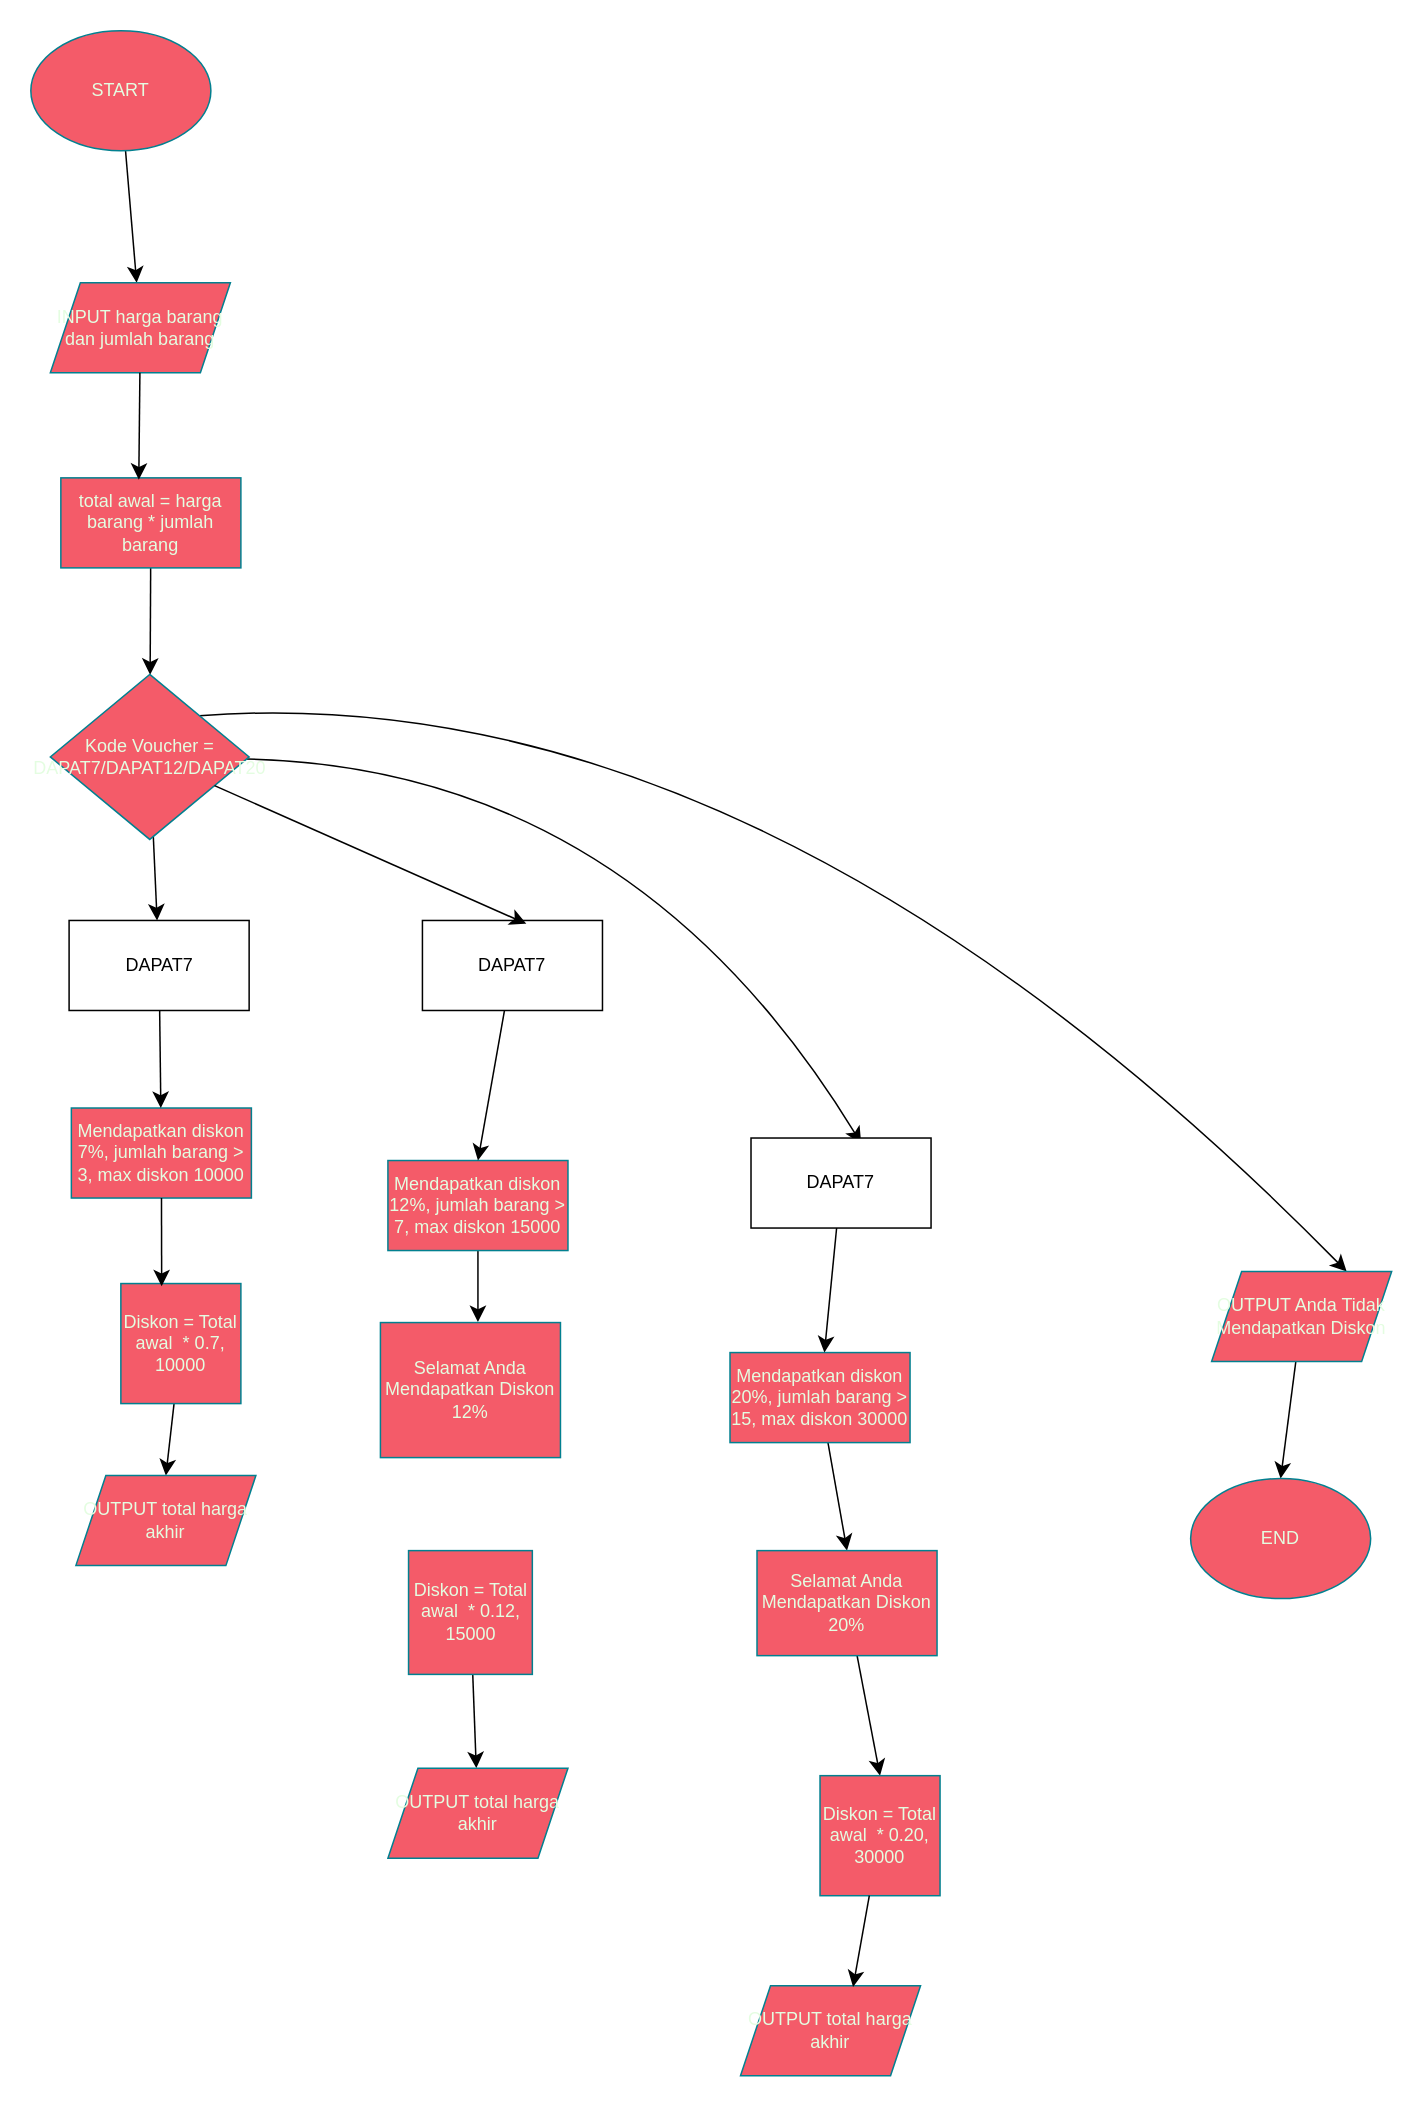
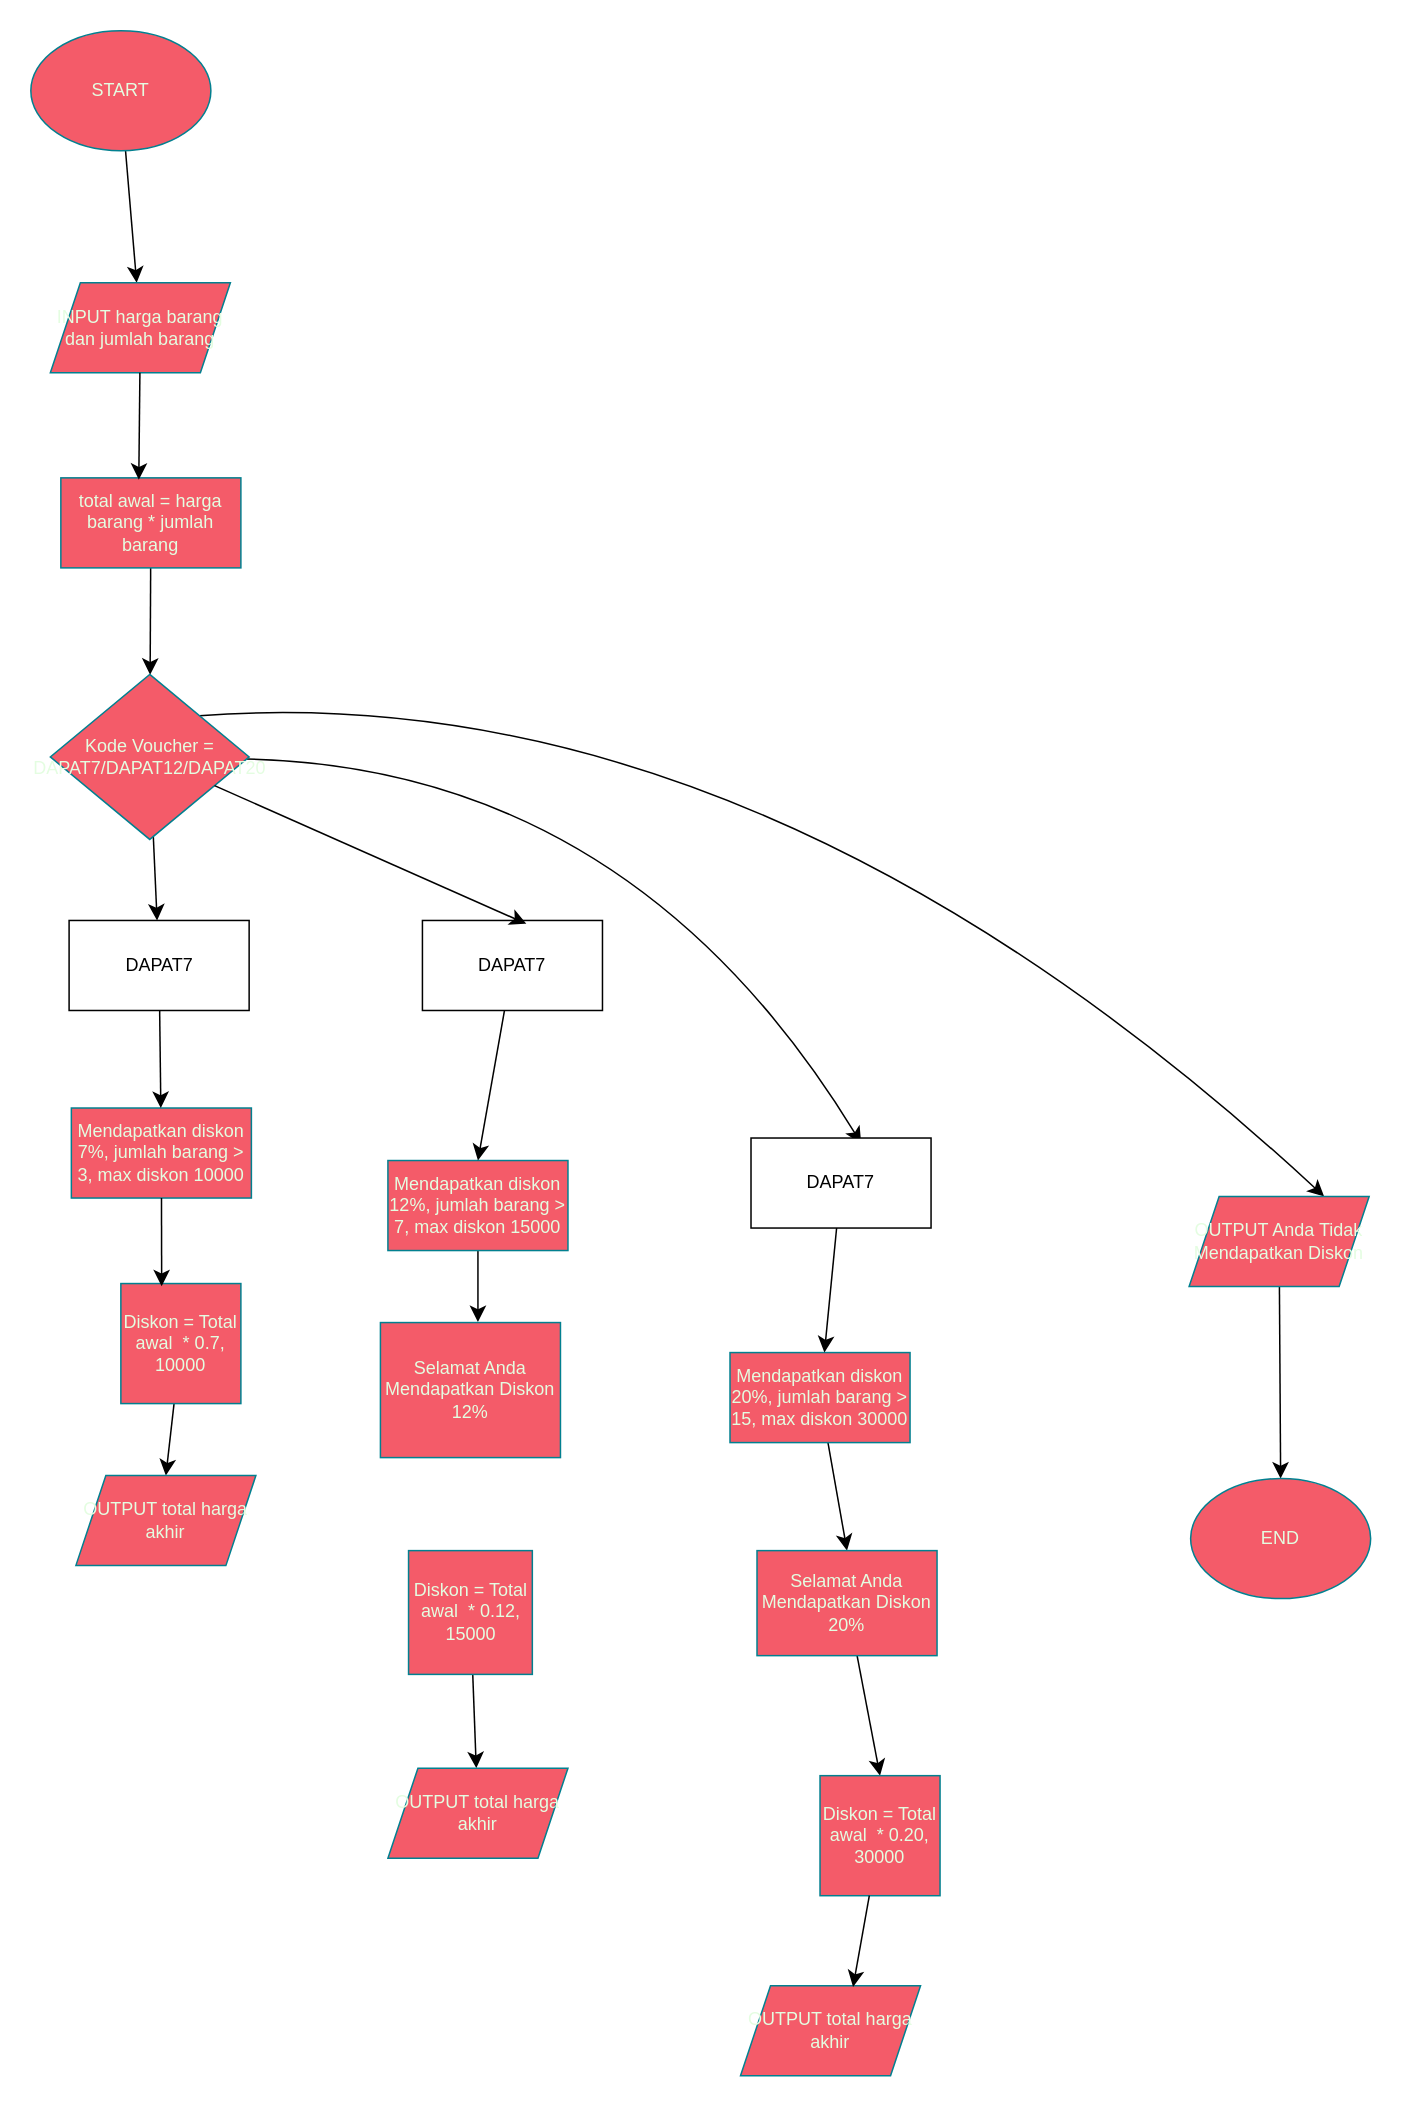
node "OUTPUT Anda Tidak Mendapatkan Diskon": moved (1301, 1316) -> (1279, 1241)
